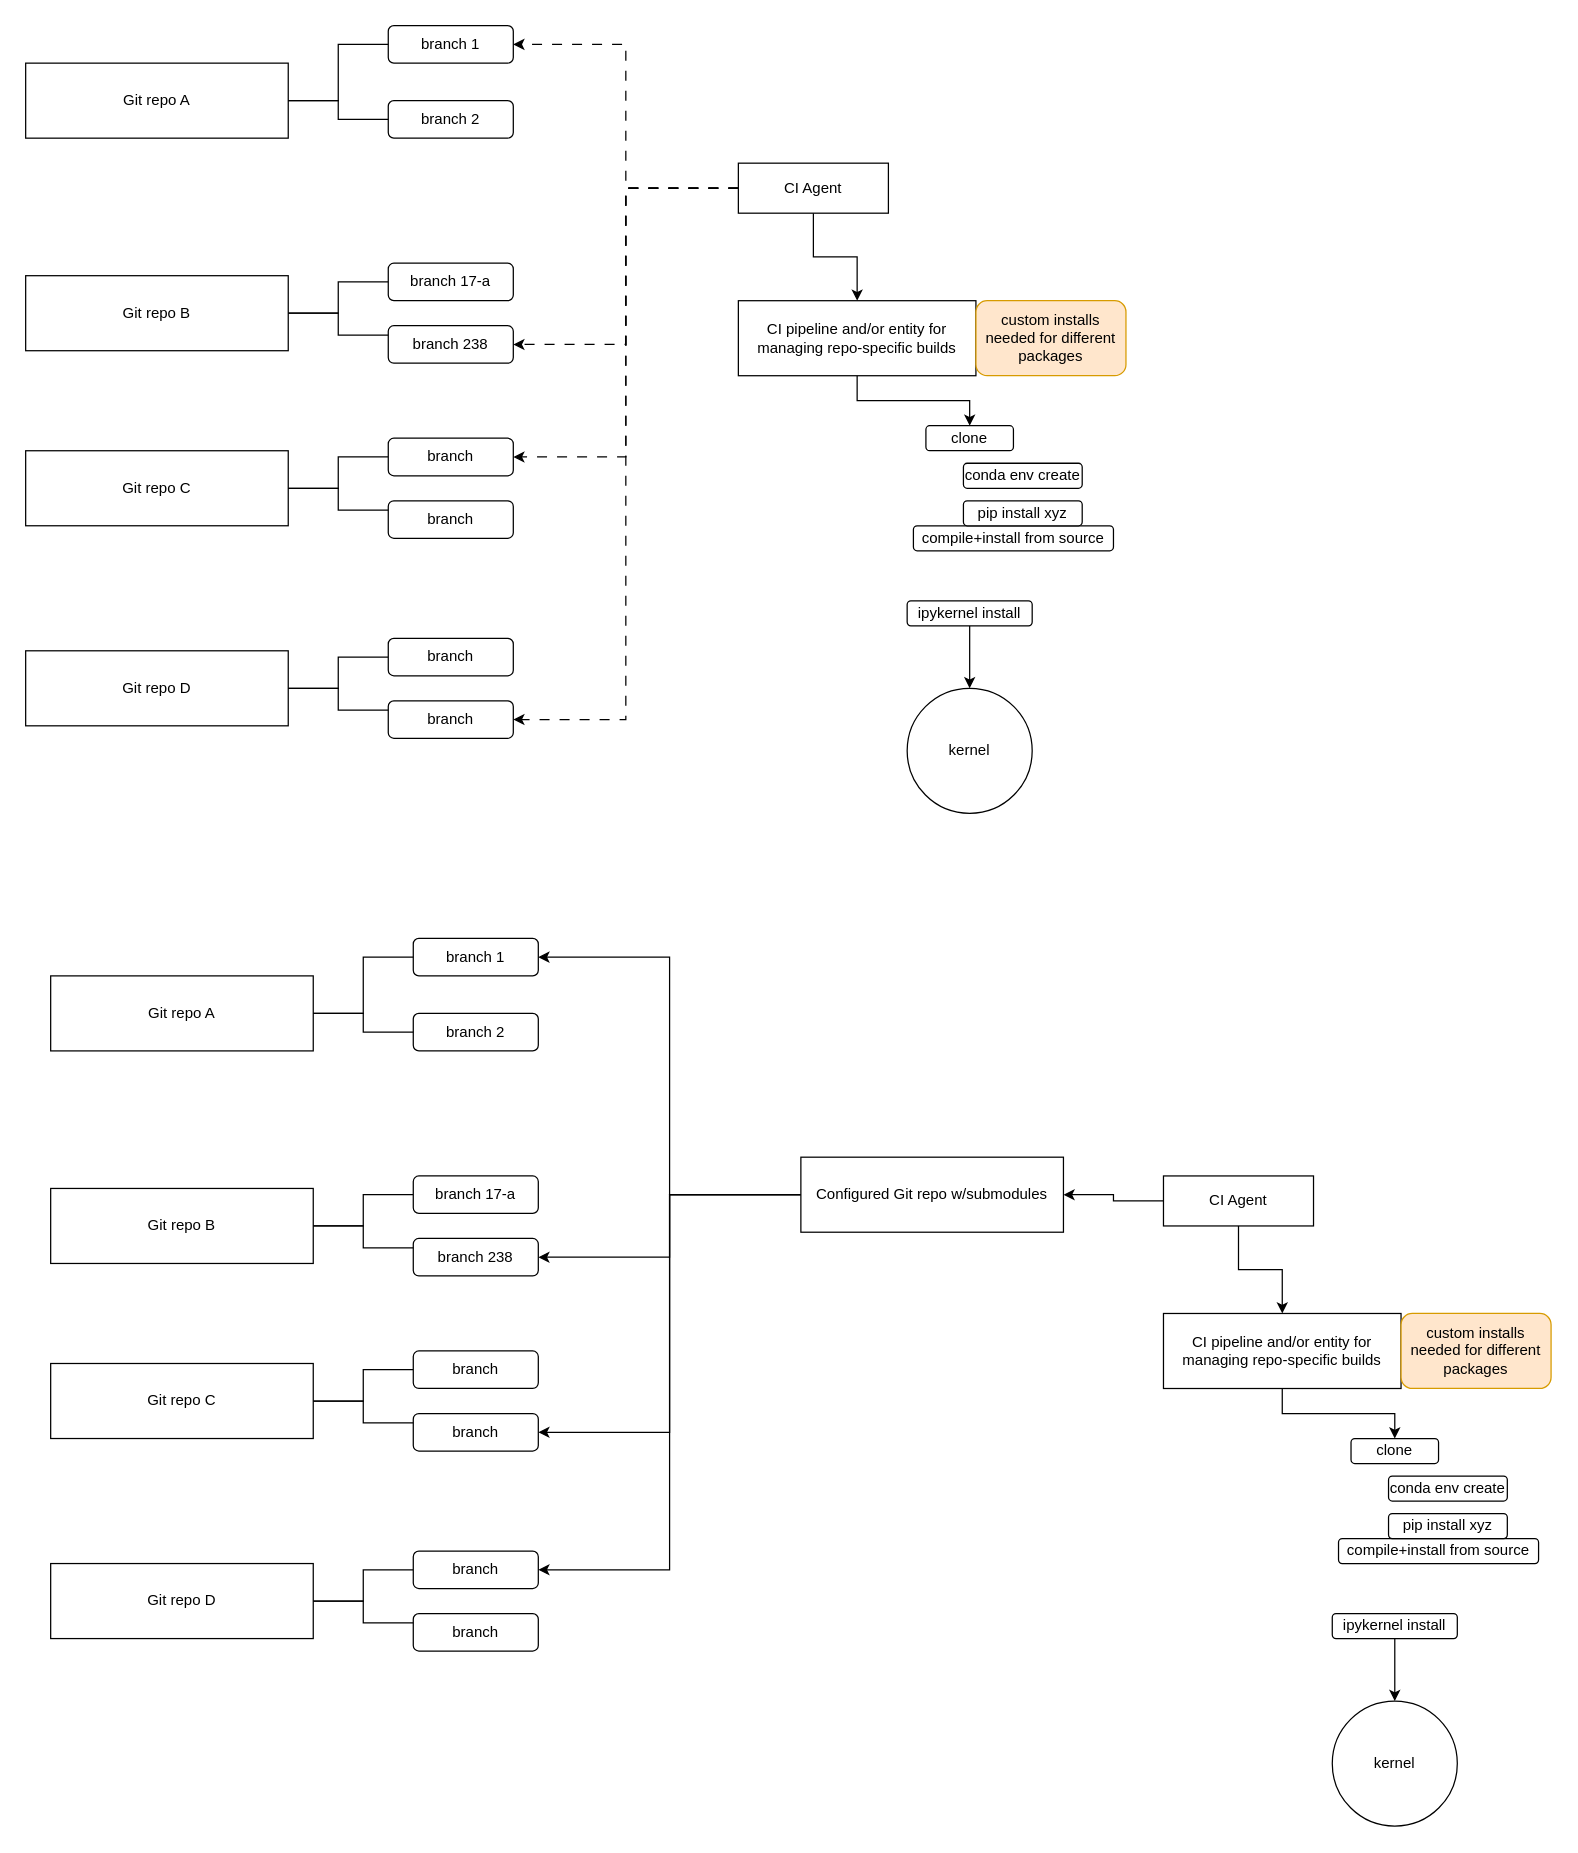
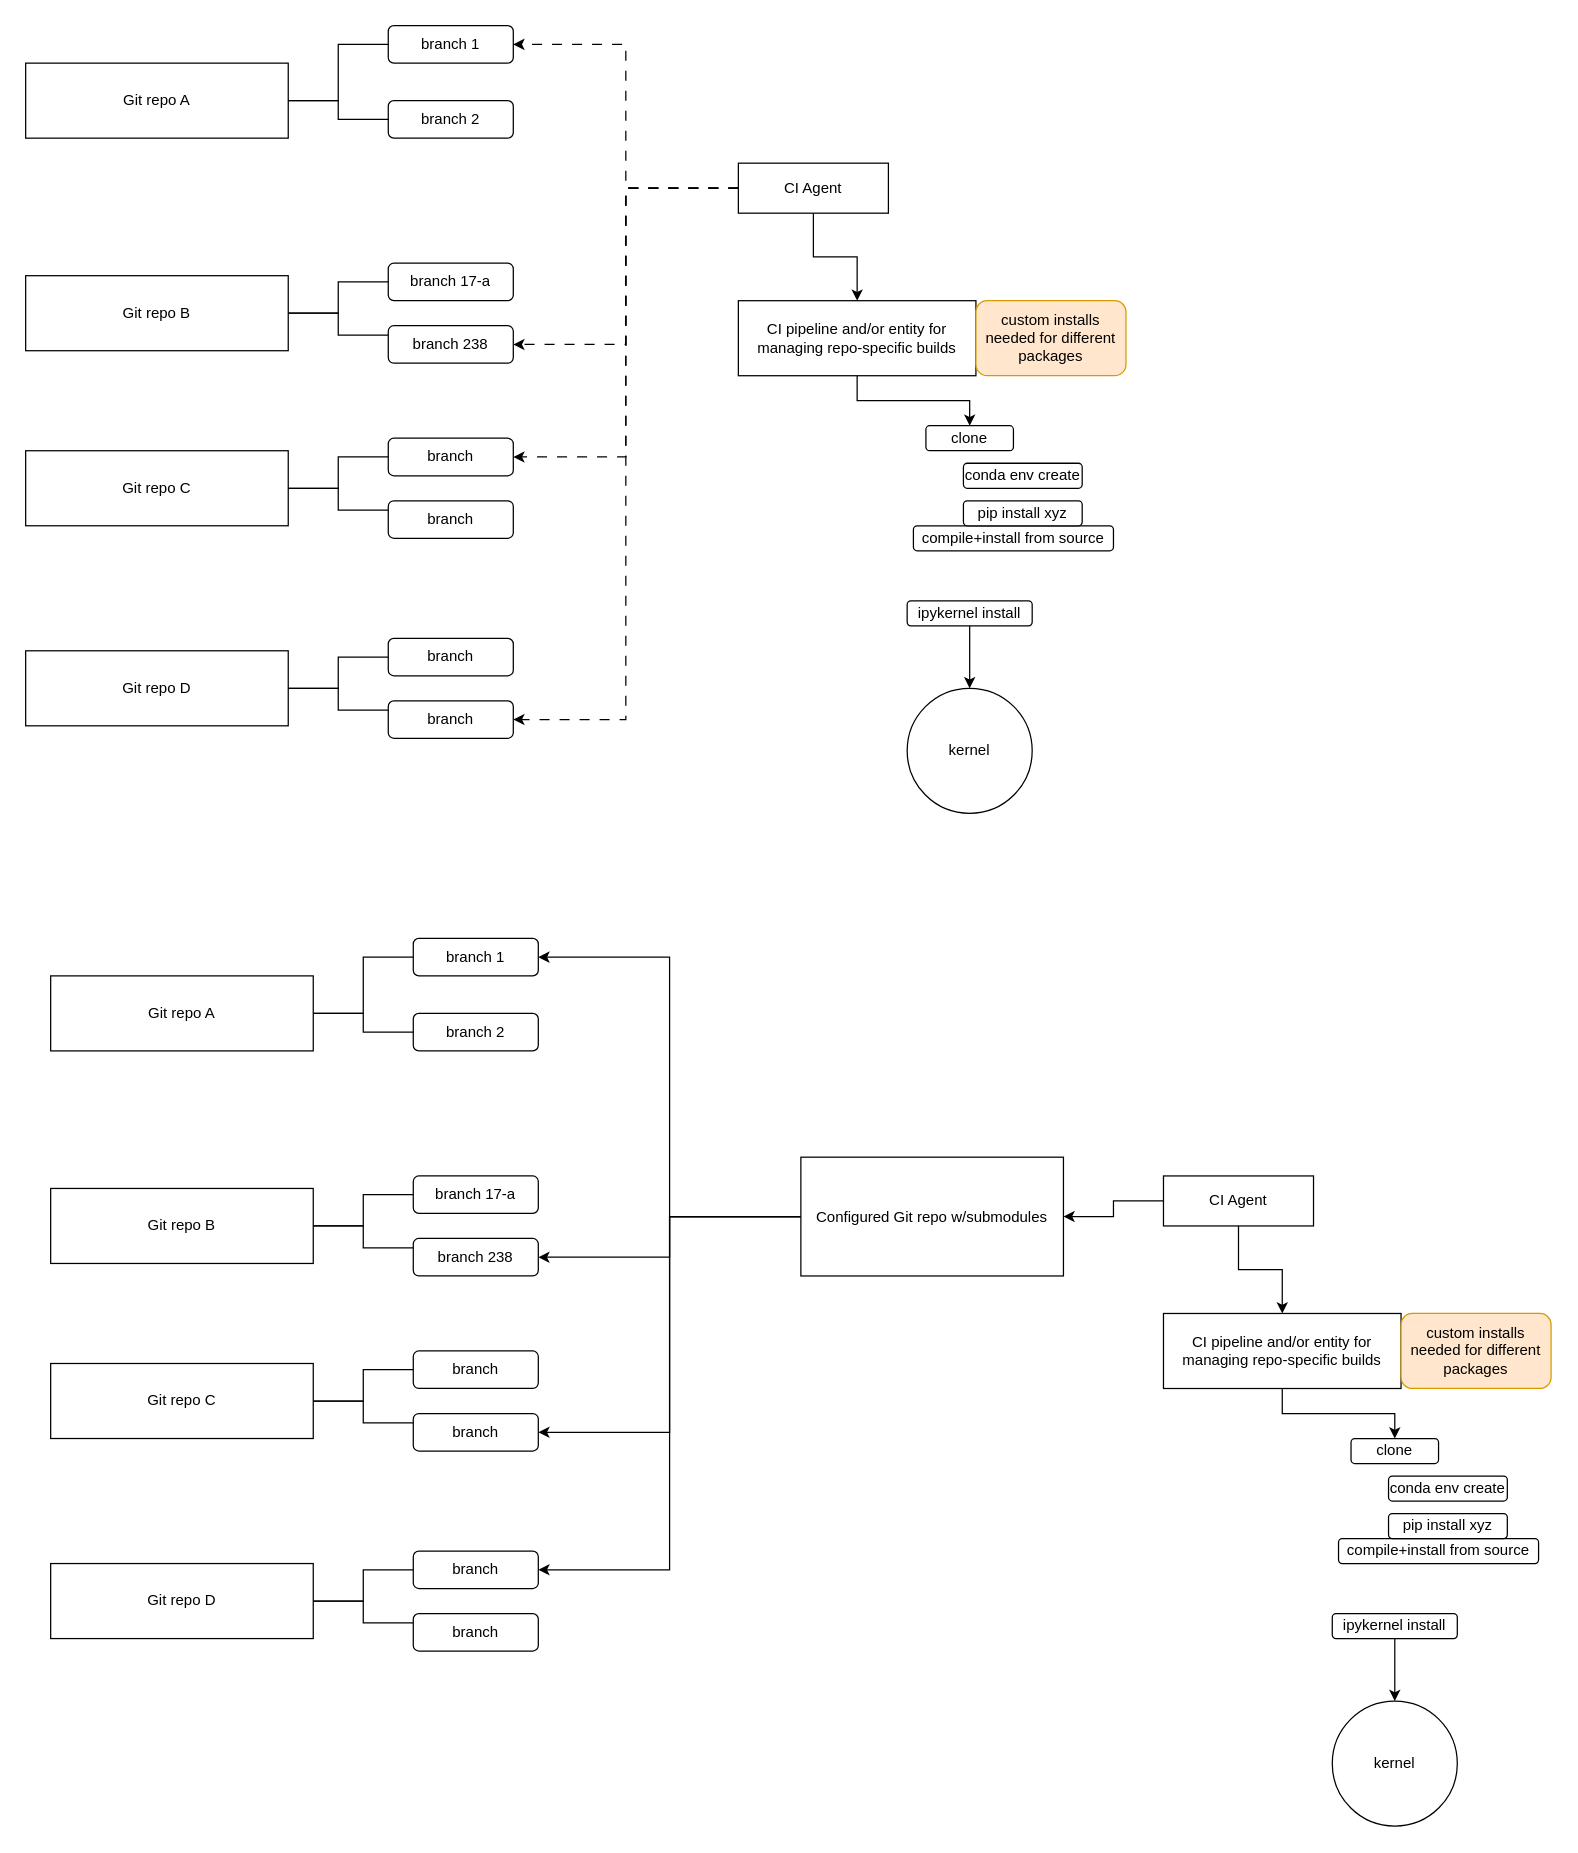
node "Configured Git repo w/submodules": size 263x75 -> 263x119
